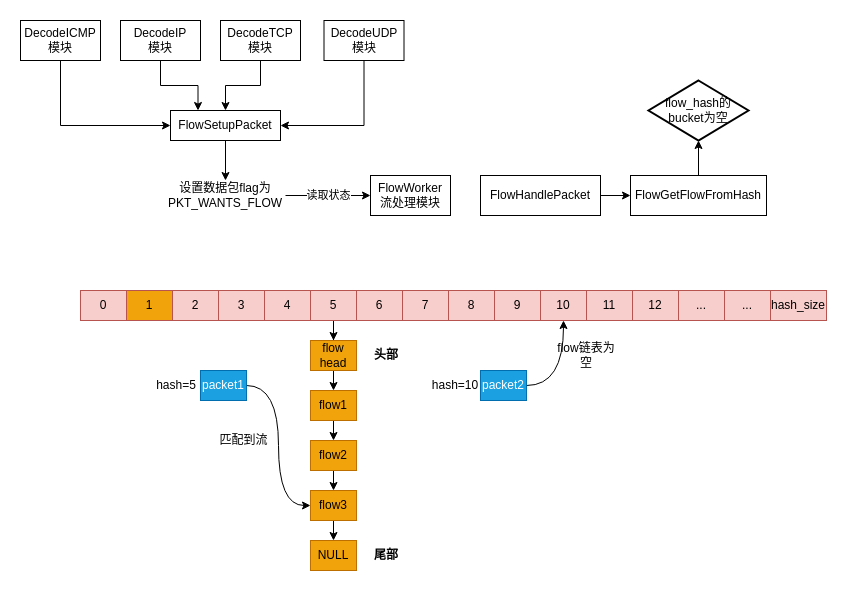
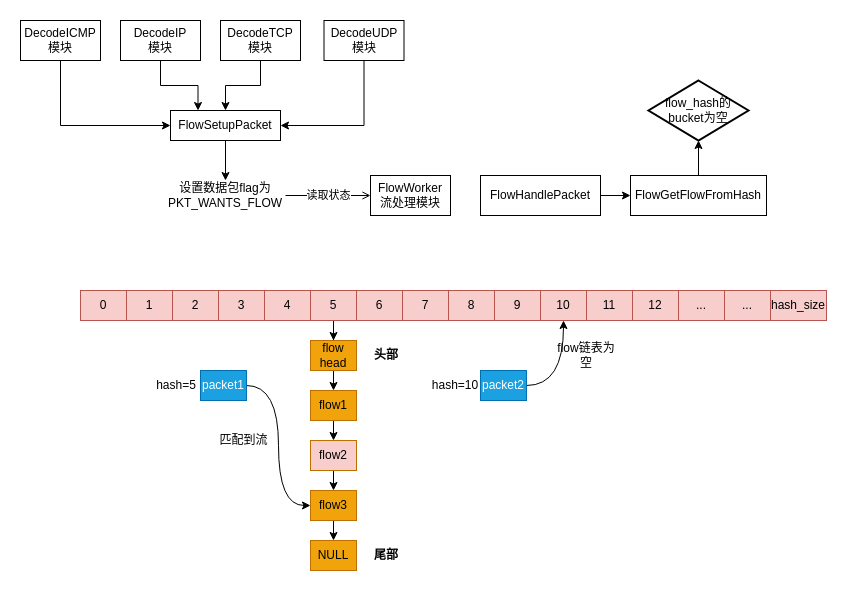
edge "设置数据包flag为PKT_WANTS_FLOW" -> "FlowWorker 流处理模块": arrowhead classic -> open
node "1": fillcolor #f0a30a -> #f8cecc
node "flow2": fillcolor #f0a30a -> #f8cecc
